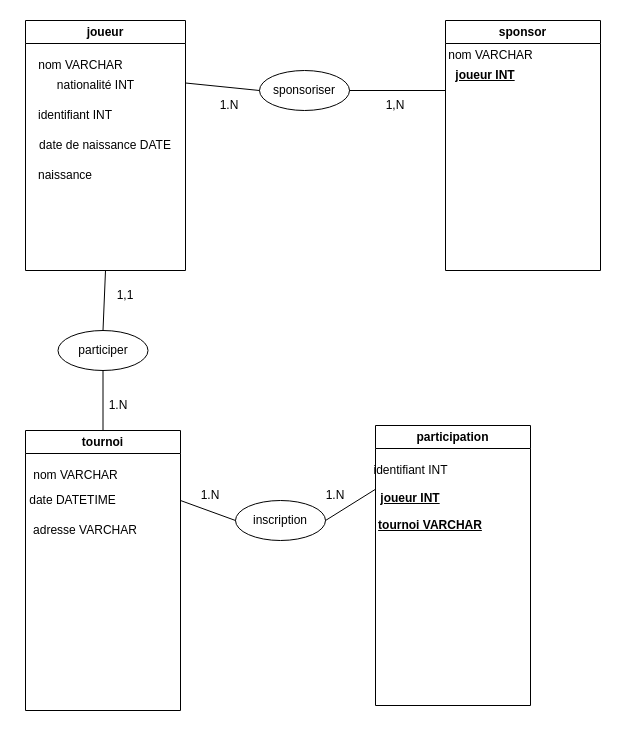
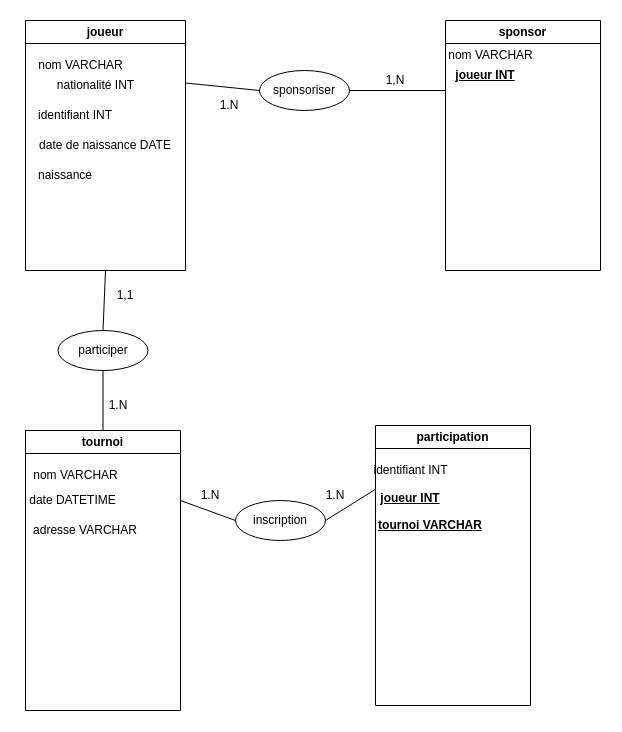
node "1,N": moved (396, 106) -> (396, 81)
